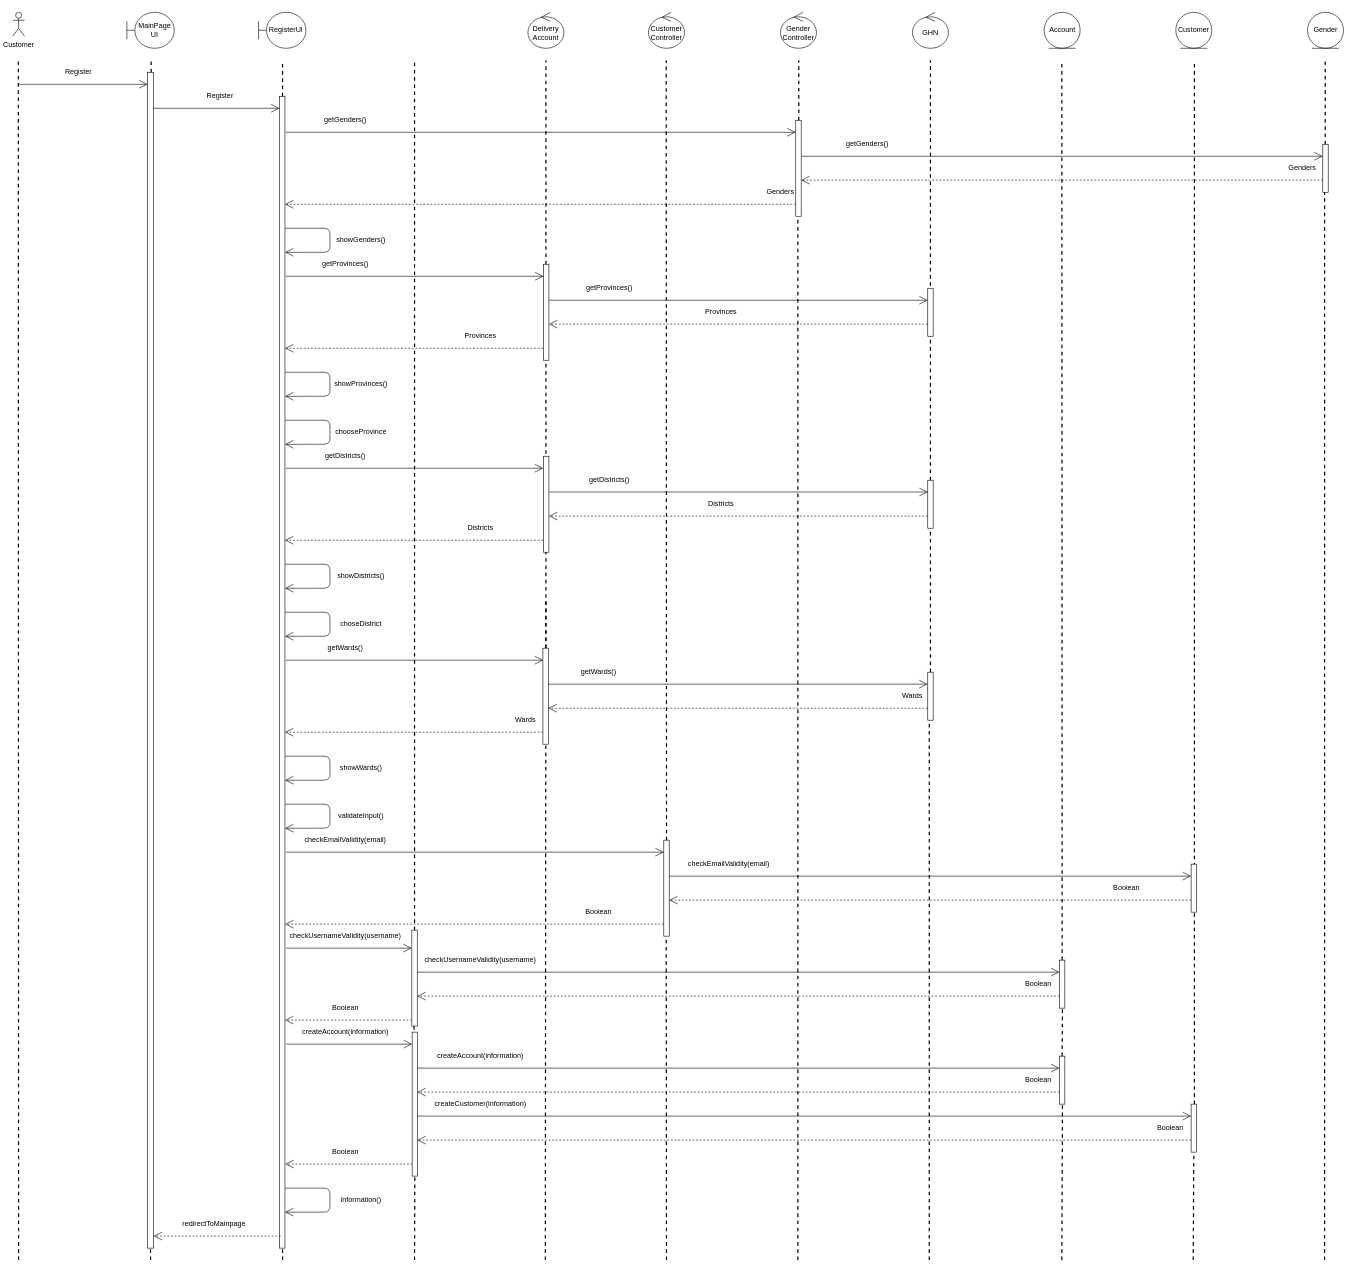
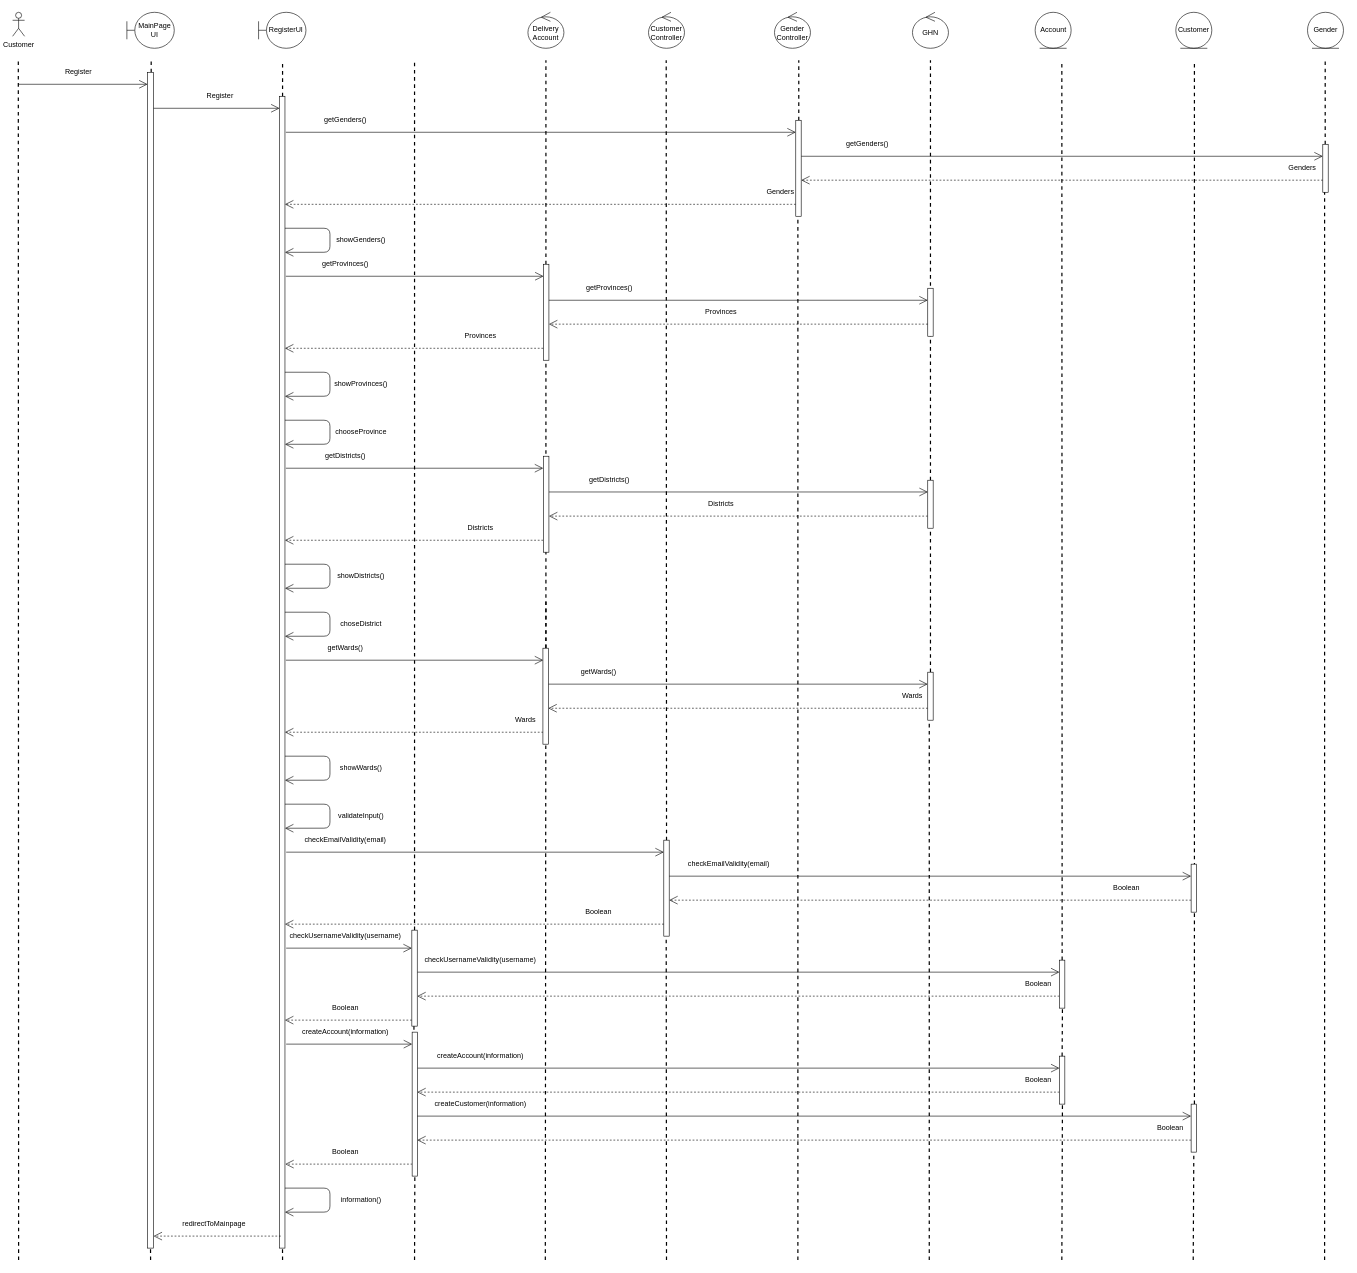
node "Gender Controller": moved (798, 30) -> (792, 30)
node "Account": moved (1062, 30) -> (1053, 30)
